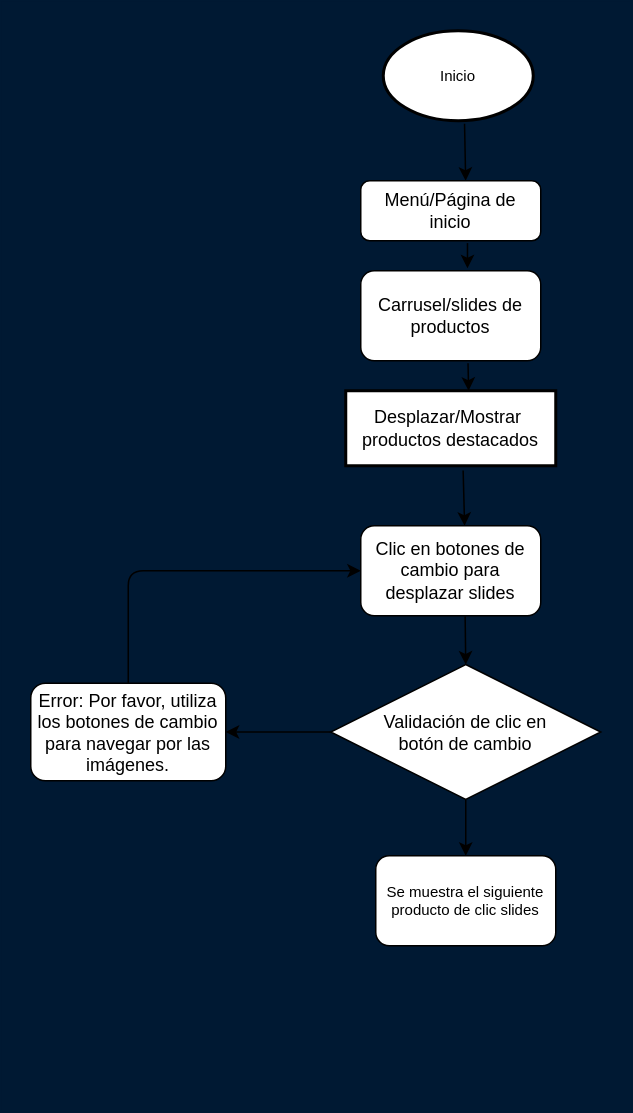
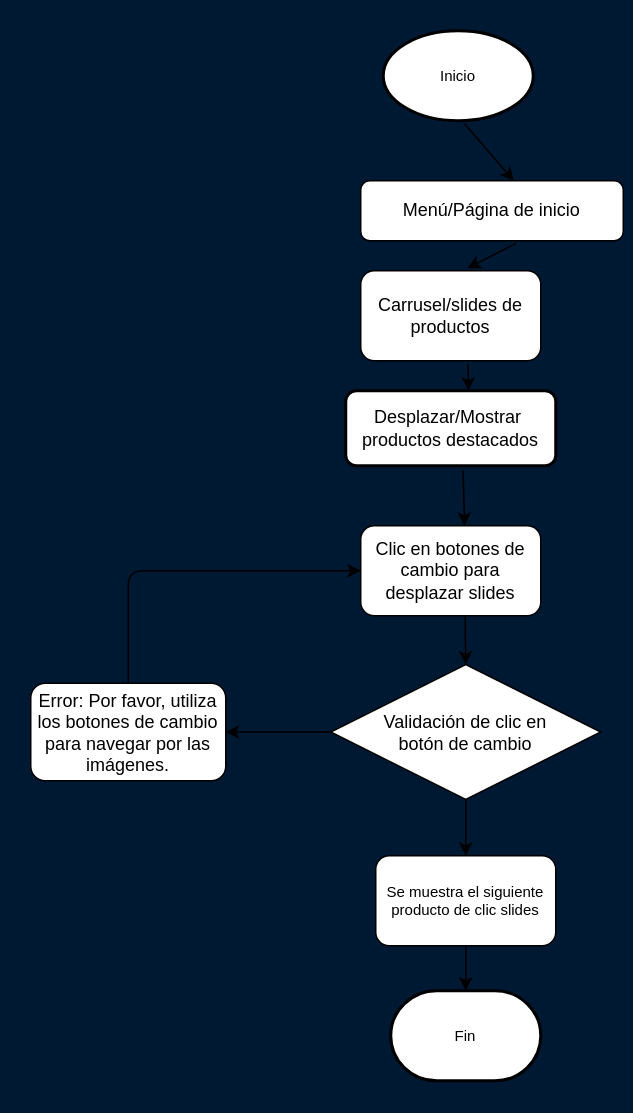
node "Menú/Página de inicio": size 180x60 -> 263x60
node "Desplazar/Mostrar productos destacados": shape rectangle -> rounded rectangle
edge "Se muestra el siguiente producto de clic slides" -> "Fin": added
node "Fin": added
